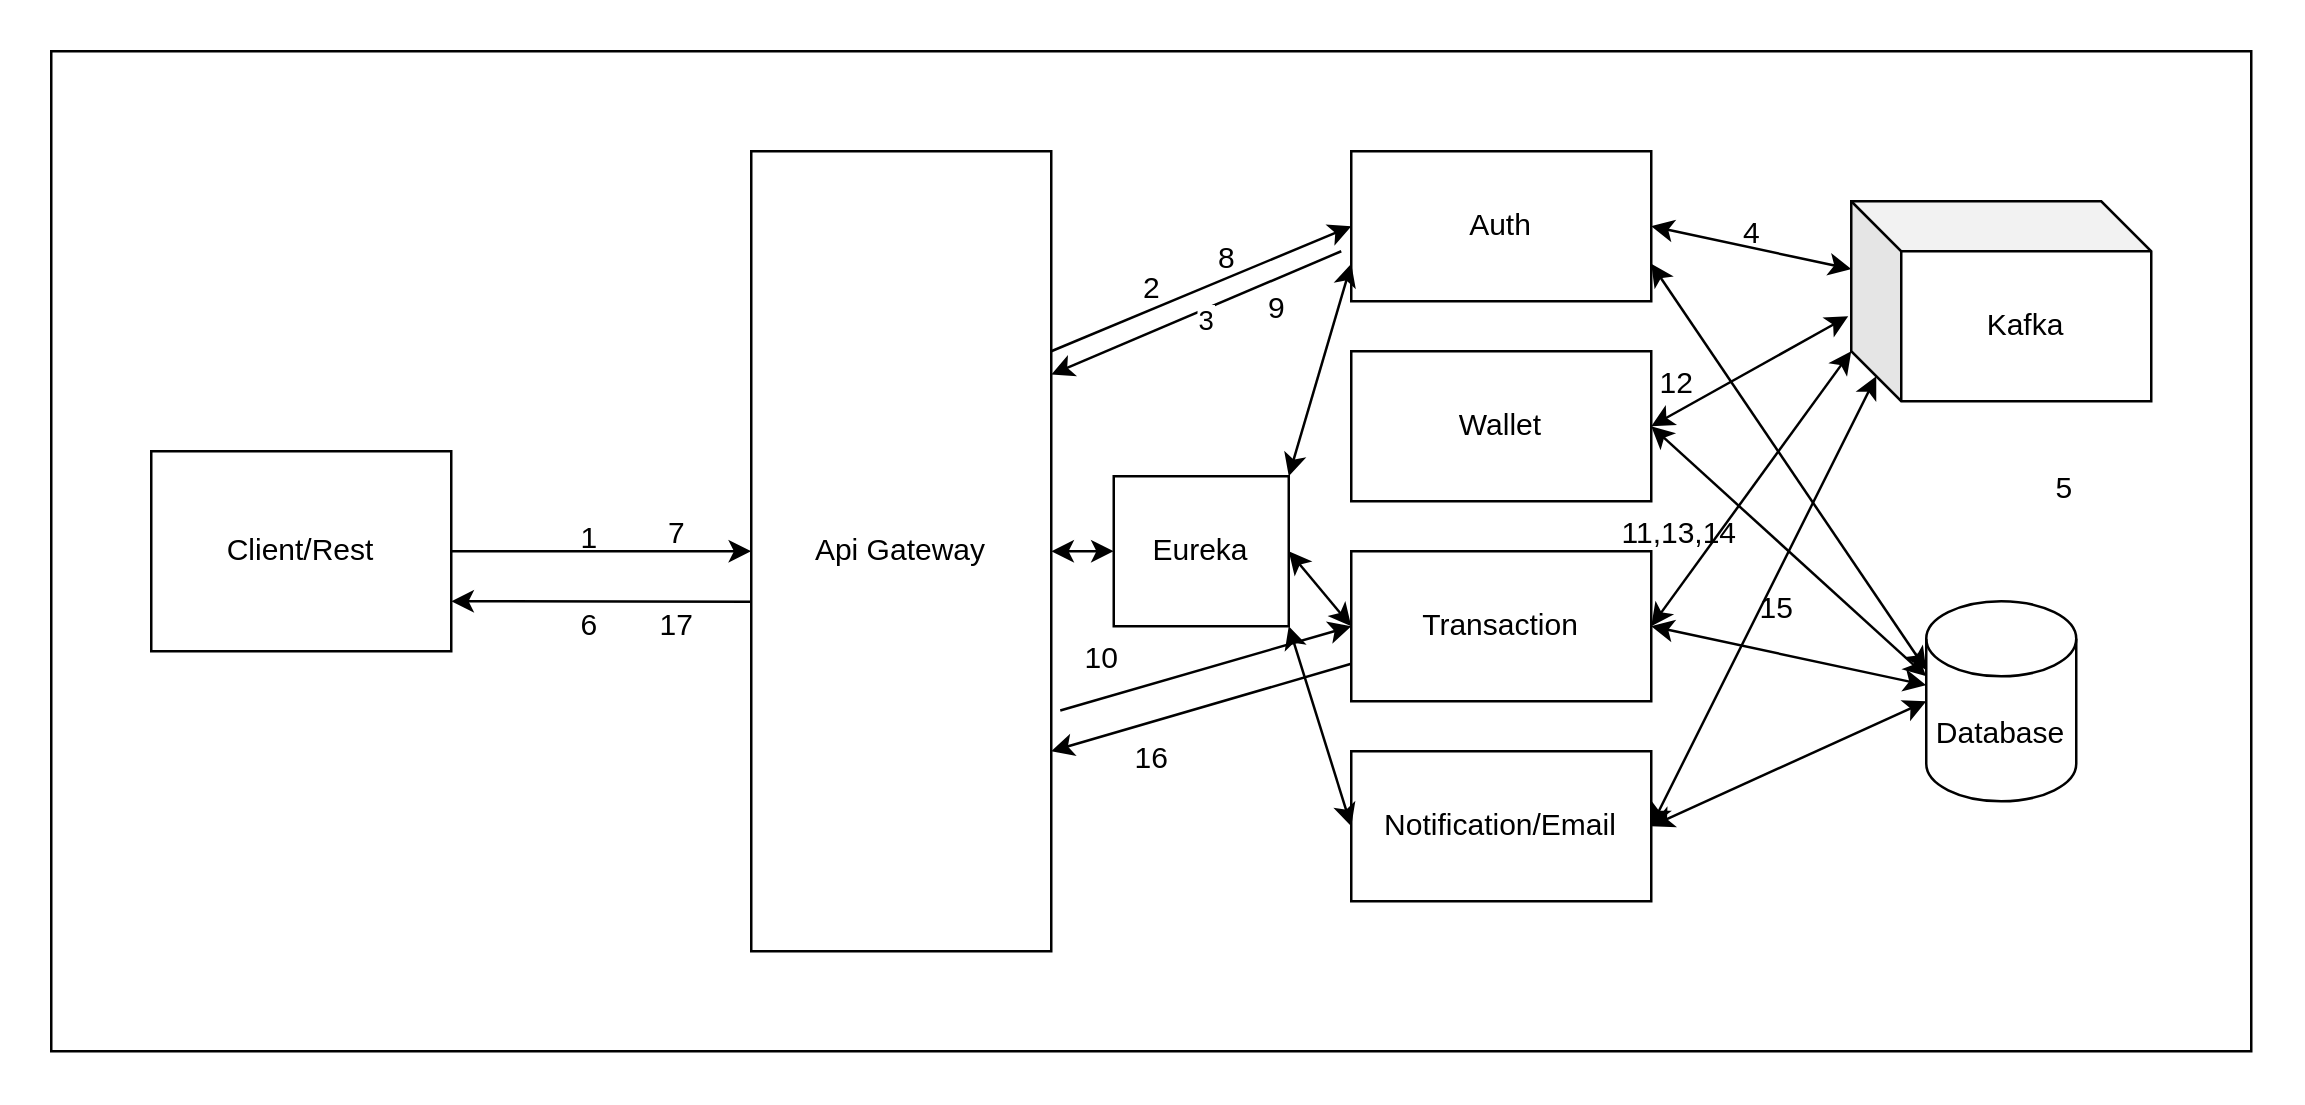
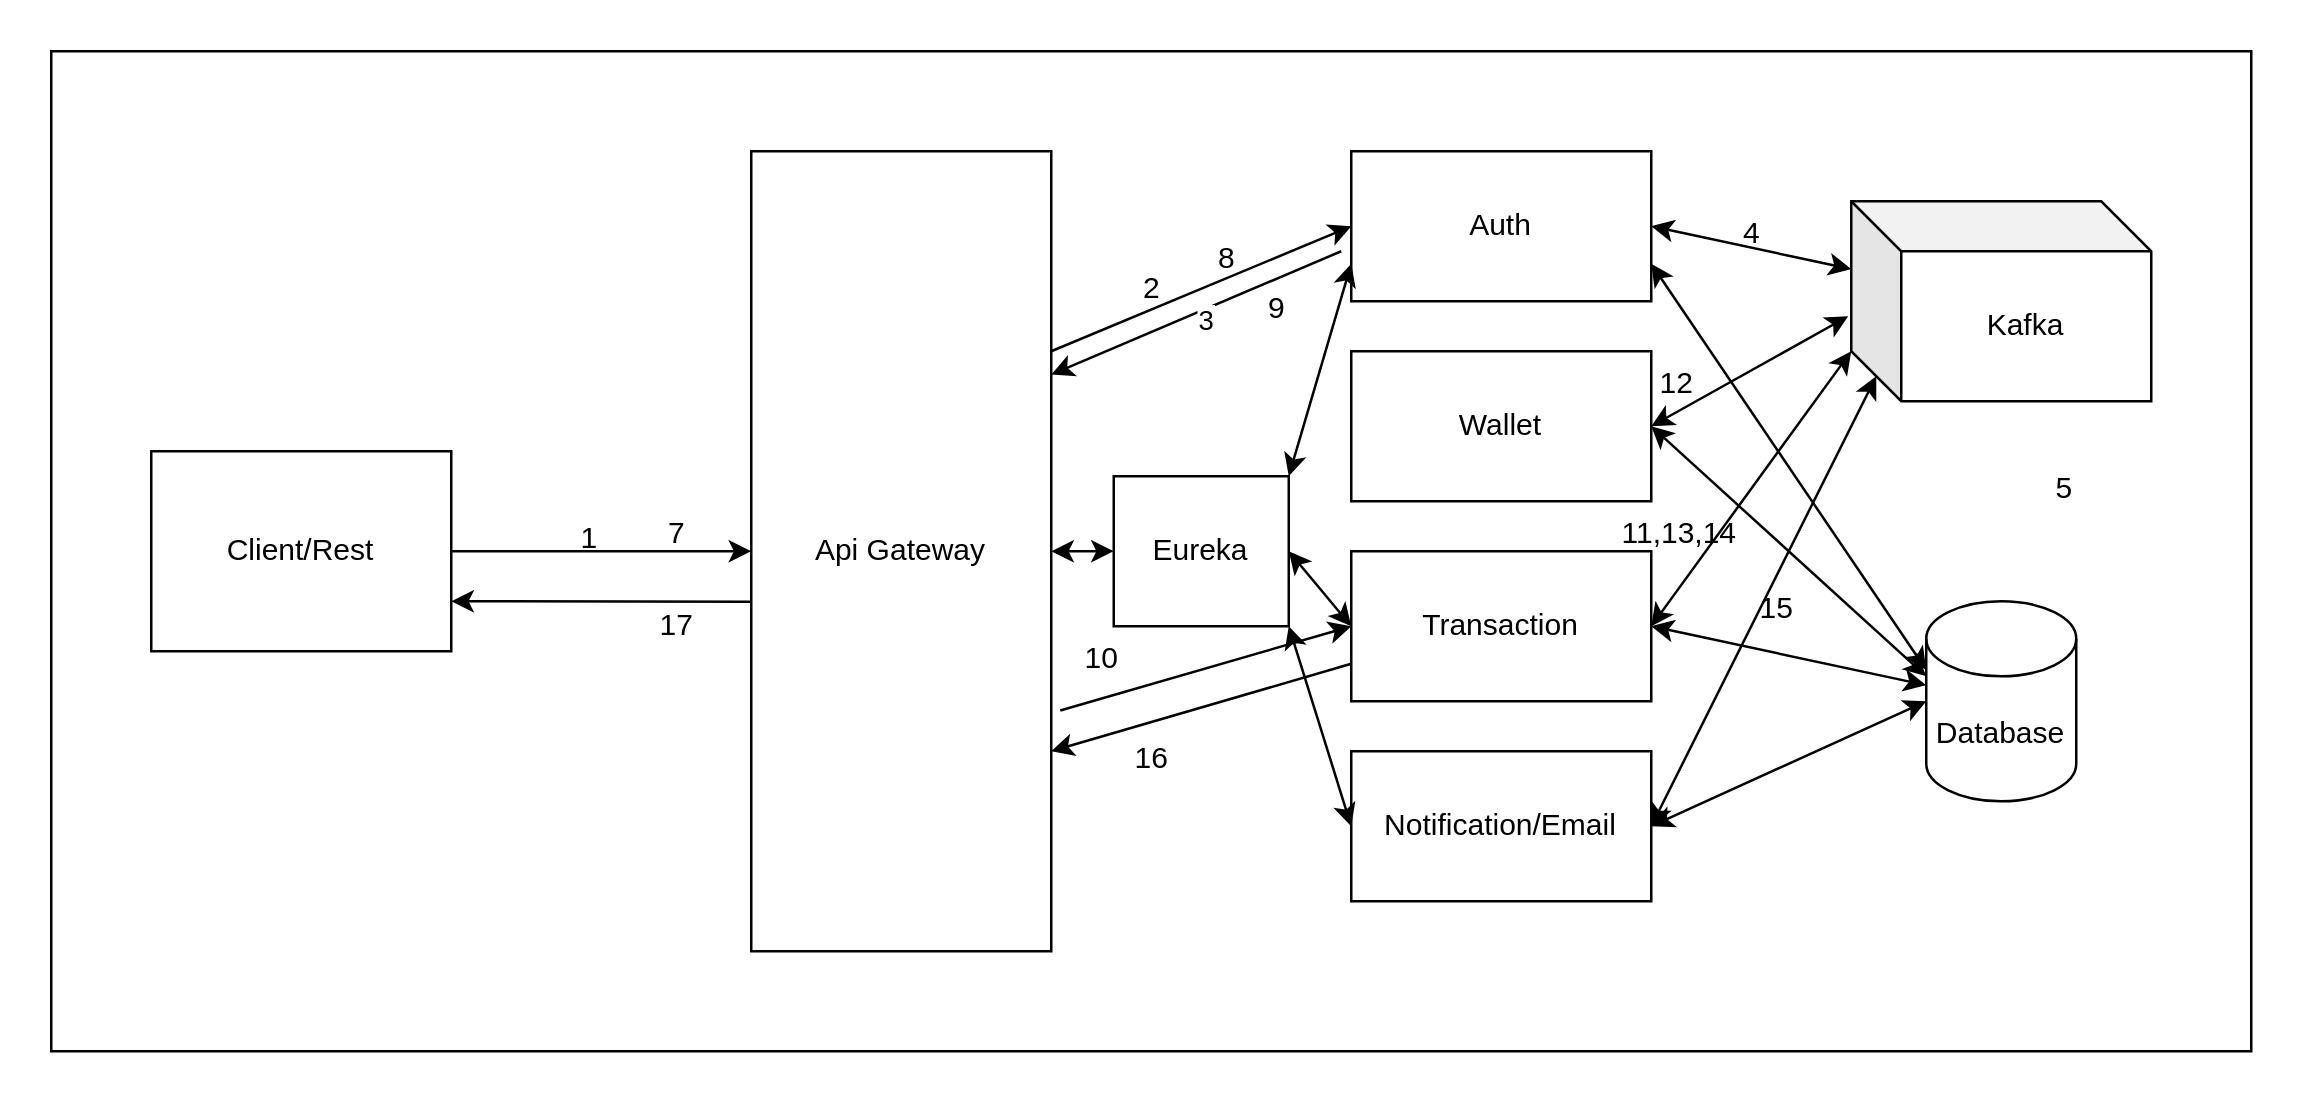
node "6": removed
